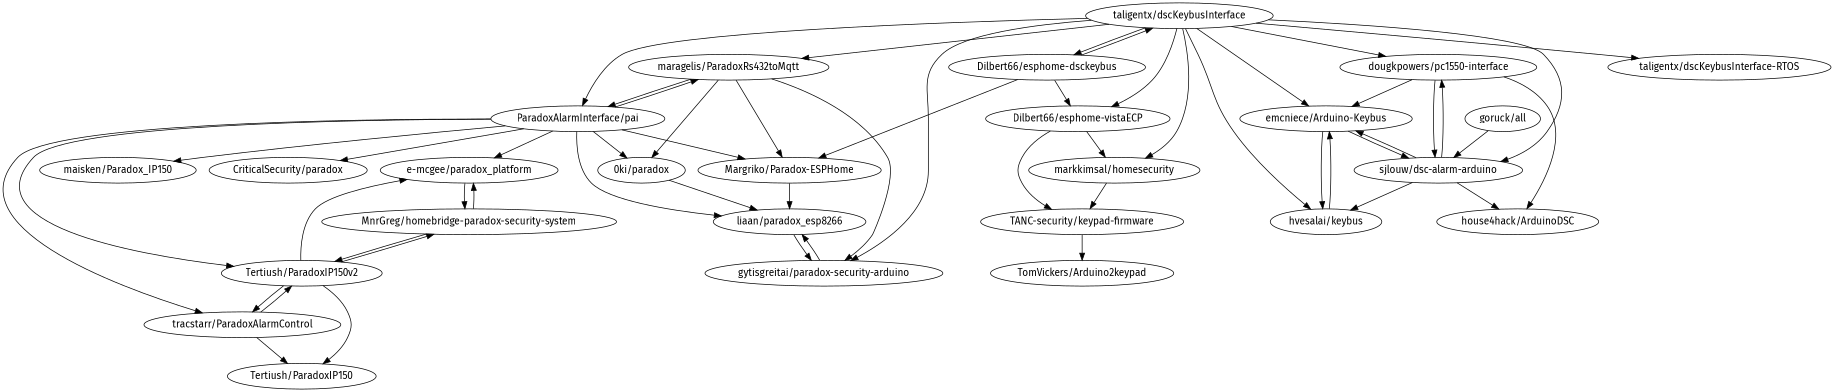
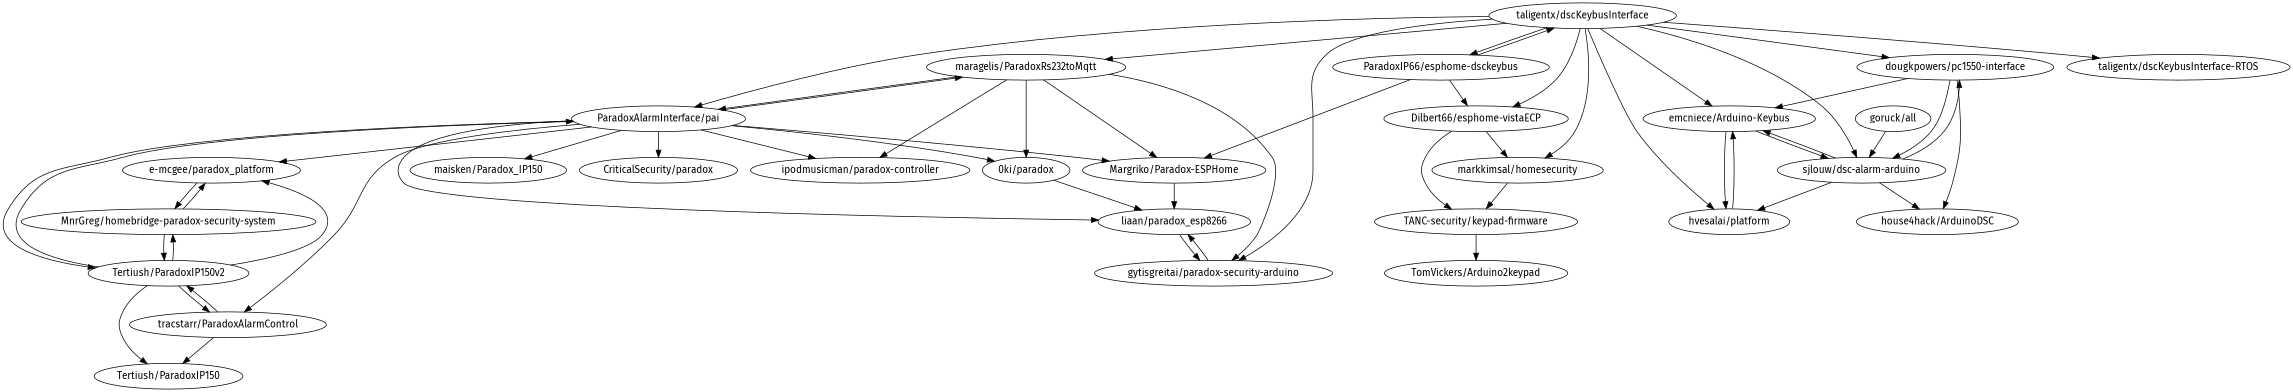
node "maragelis/ParadoxRs432toMqtt": label "maragelis/ParadoxRs432toMqtt" -> "maragelis/ParadoxRs232toMqtt"
node "Dilbert66/esphome-dsckeybus": label "Dilbert66/esphome-dsckeybus" -> "ParadoxIP66/esphome-dsckeybus"
edge "Tertiush/ParadoxIP150v2" -> "ParadoxAlarmInterface/pai": added
node "ipodmusicman/paradox-controller": added
node "hvesalai/keybus": label "hvesalai/keybus" -> "hvesalai/platform"
